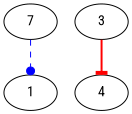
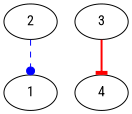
node "7": label "7" -> "2"
